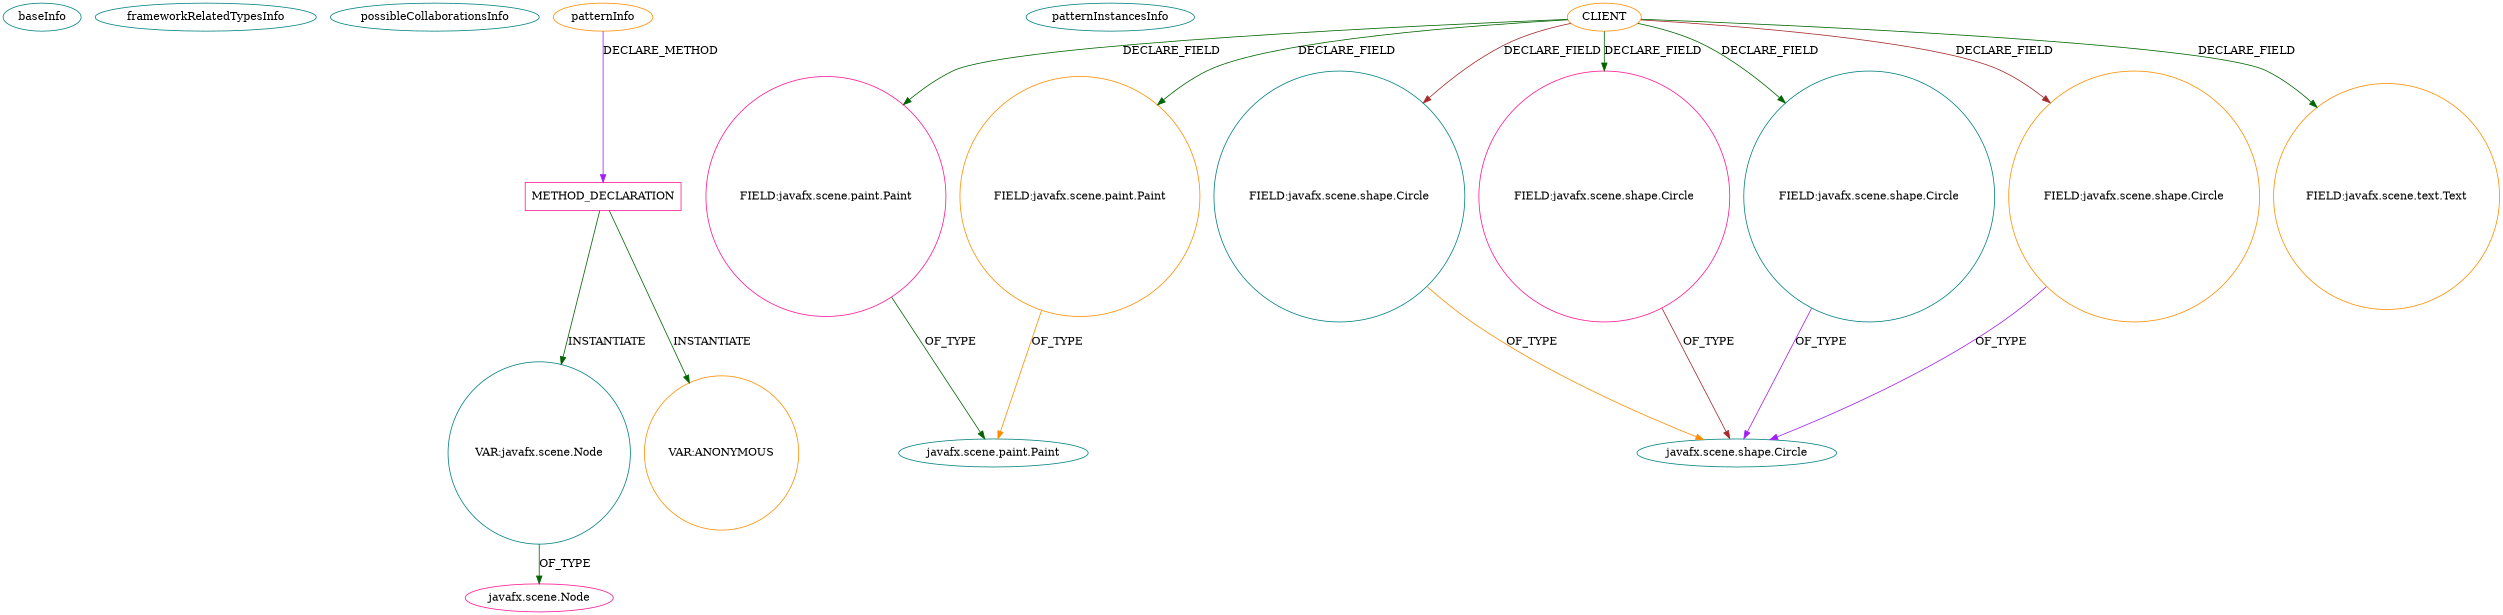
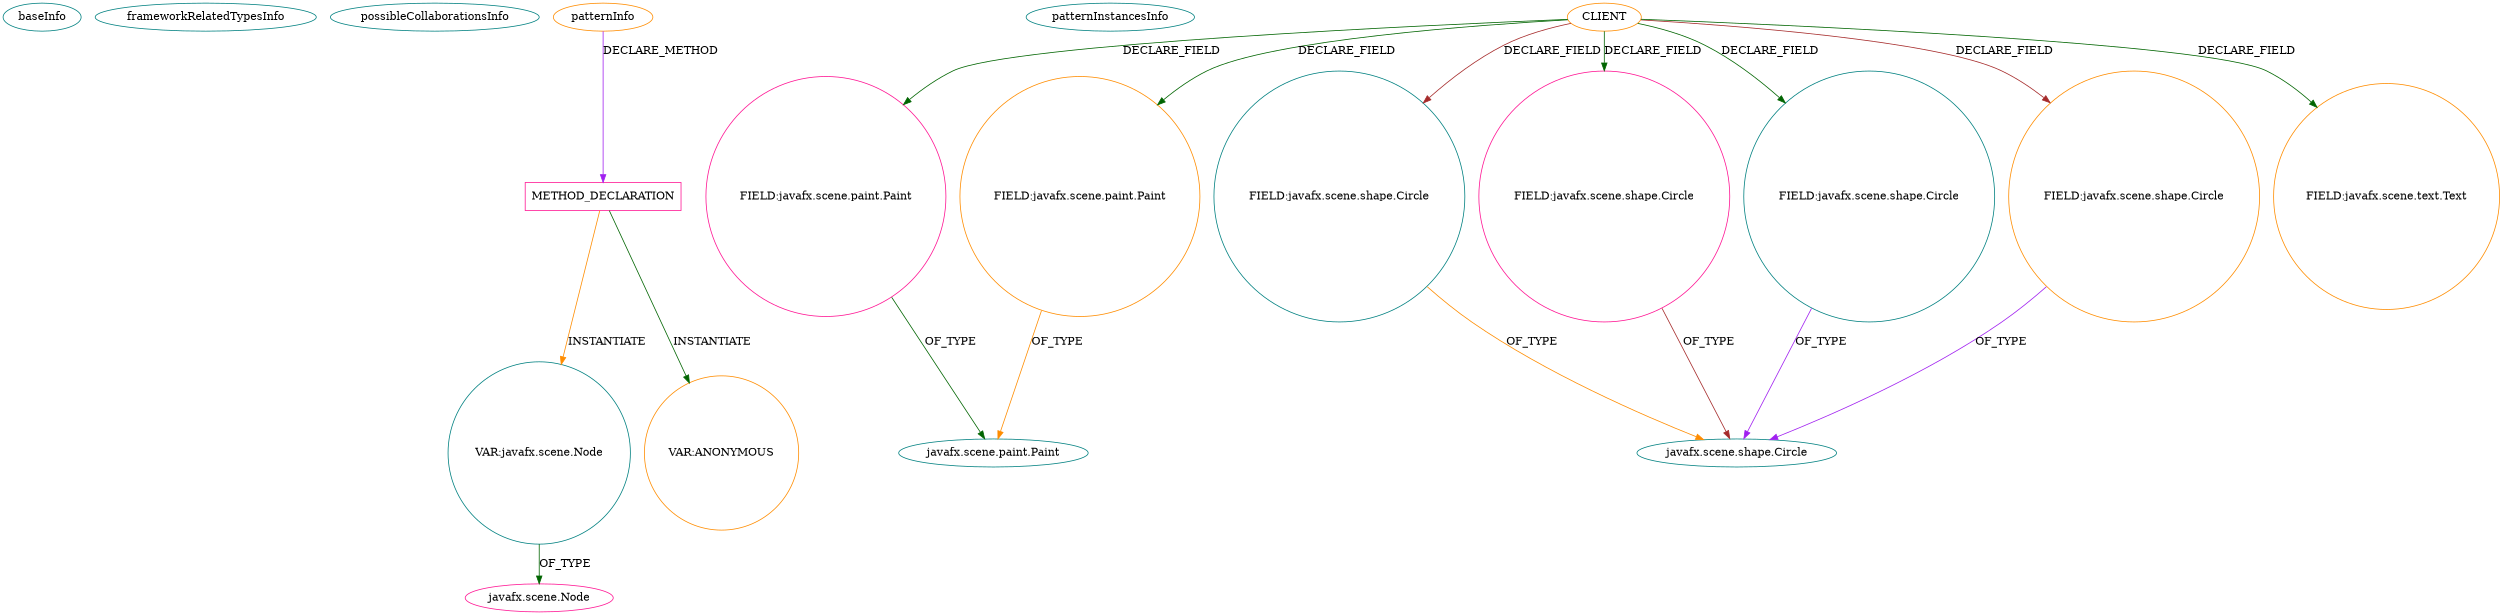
edge "METHOD_DECLARATION" -> "VAR:javafx.scene.Node": color darkgreen -> darkorange
